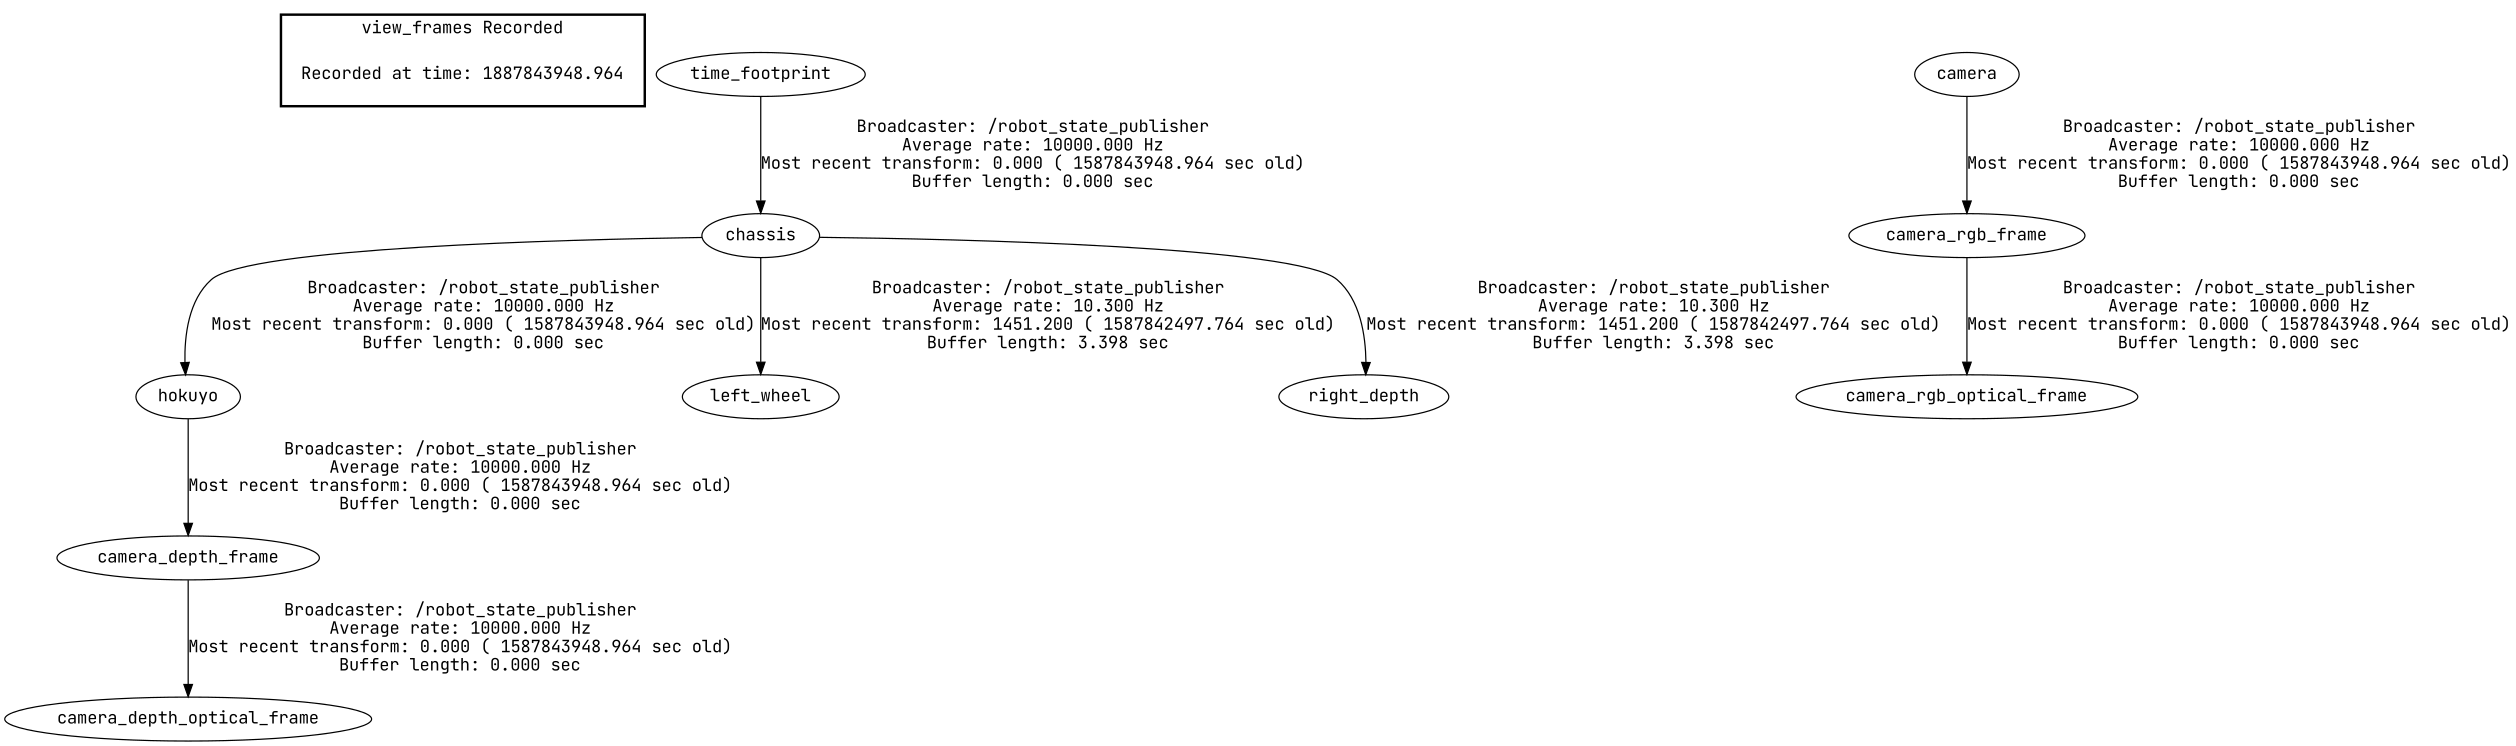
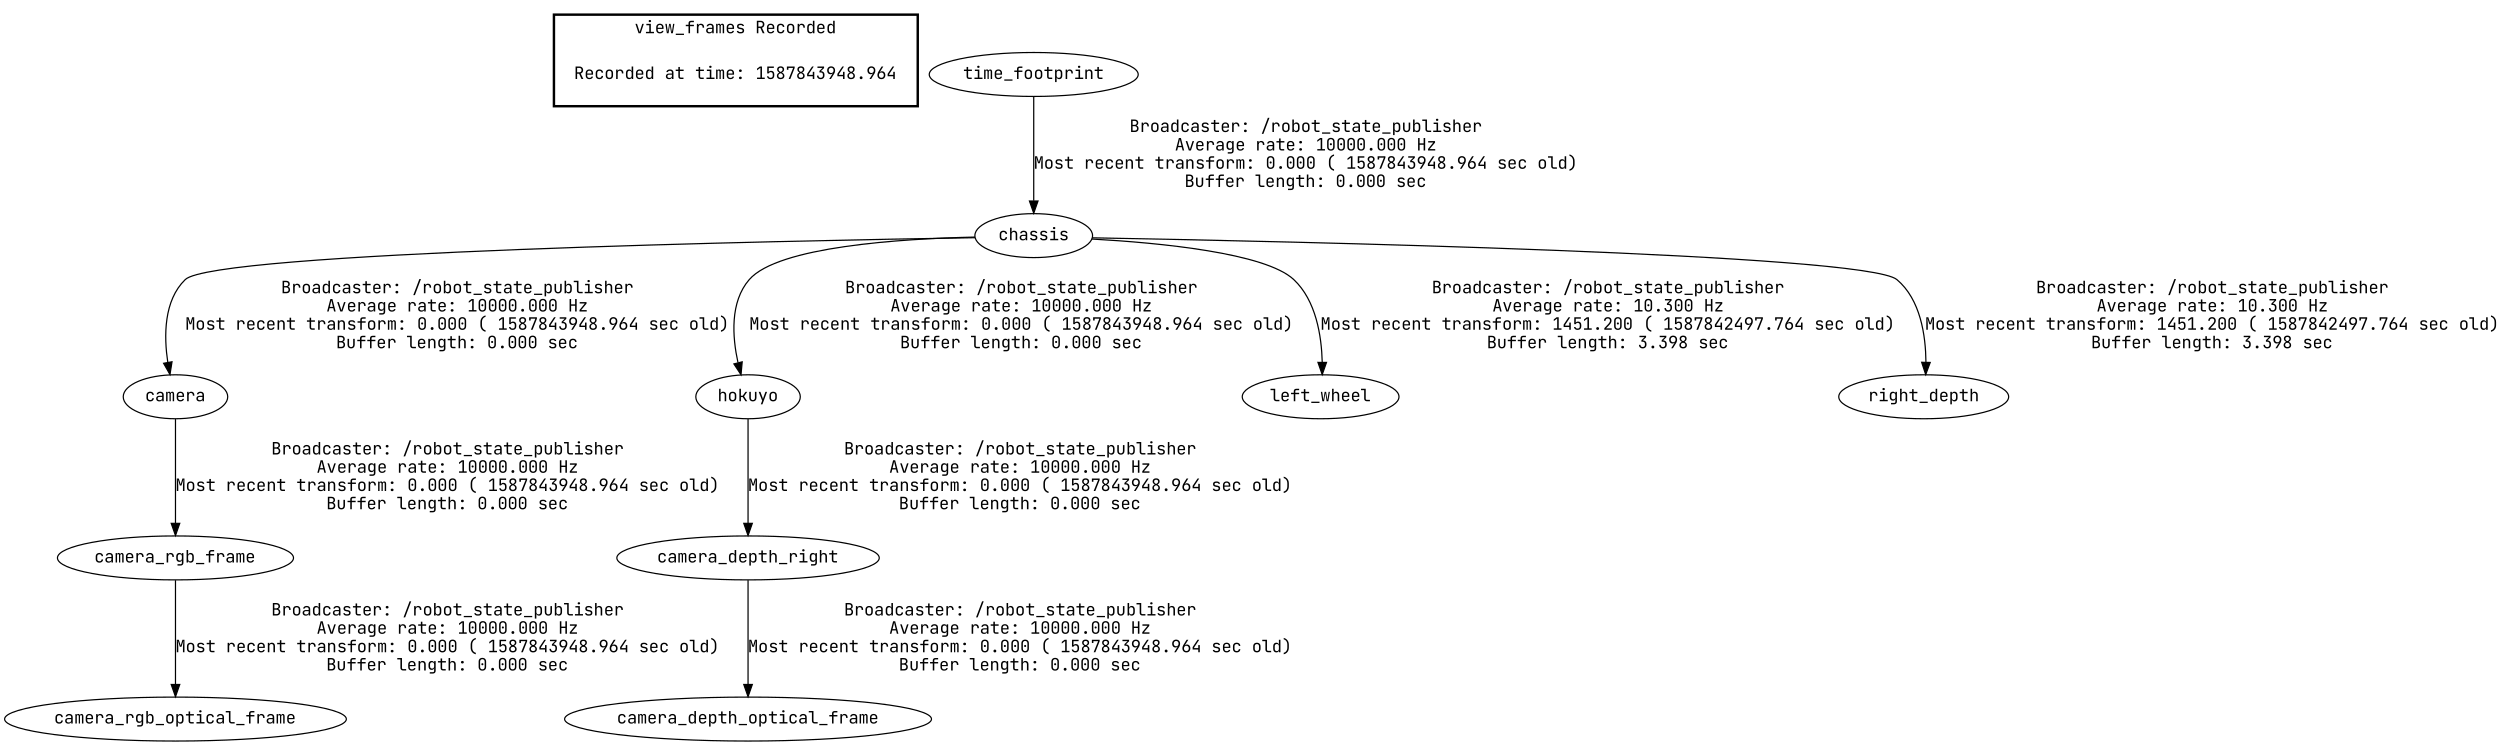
node "Recorded at time: 1887843948.964": label "Recorded at time: 1887843948.964" -> "Recorded at time: 1587843948.964"
edge "chassis" -> "camera": added, label "Broadcaster: /robot_state_publisher Average rate: 10000.000 Hz Most recent transform: 0.000 ( 1587843948.964 sec old) Buffer length: 0.000 sec"
node "camera_depth_frame": label "camera_depth_frame" -> "camera_depth_right"
